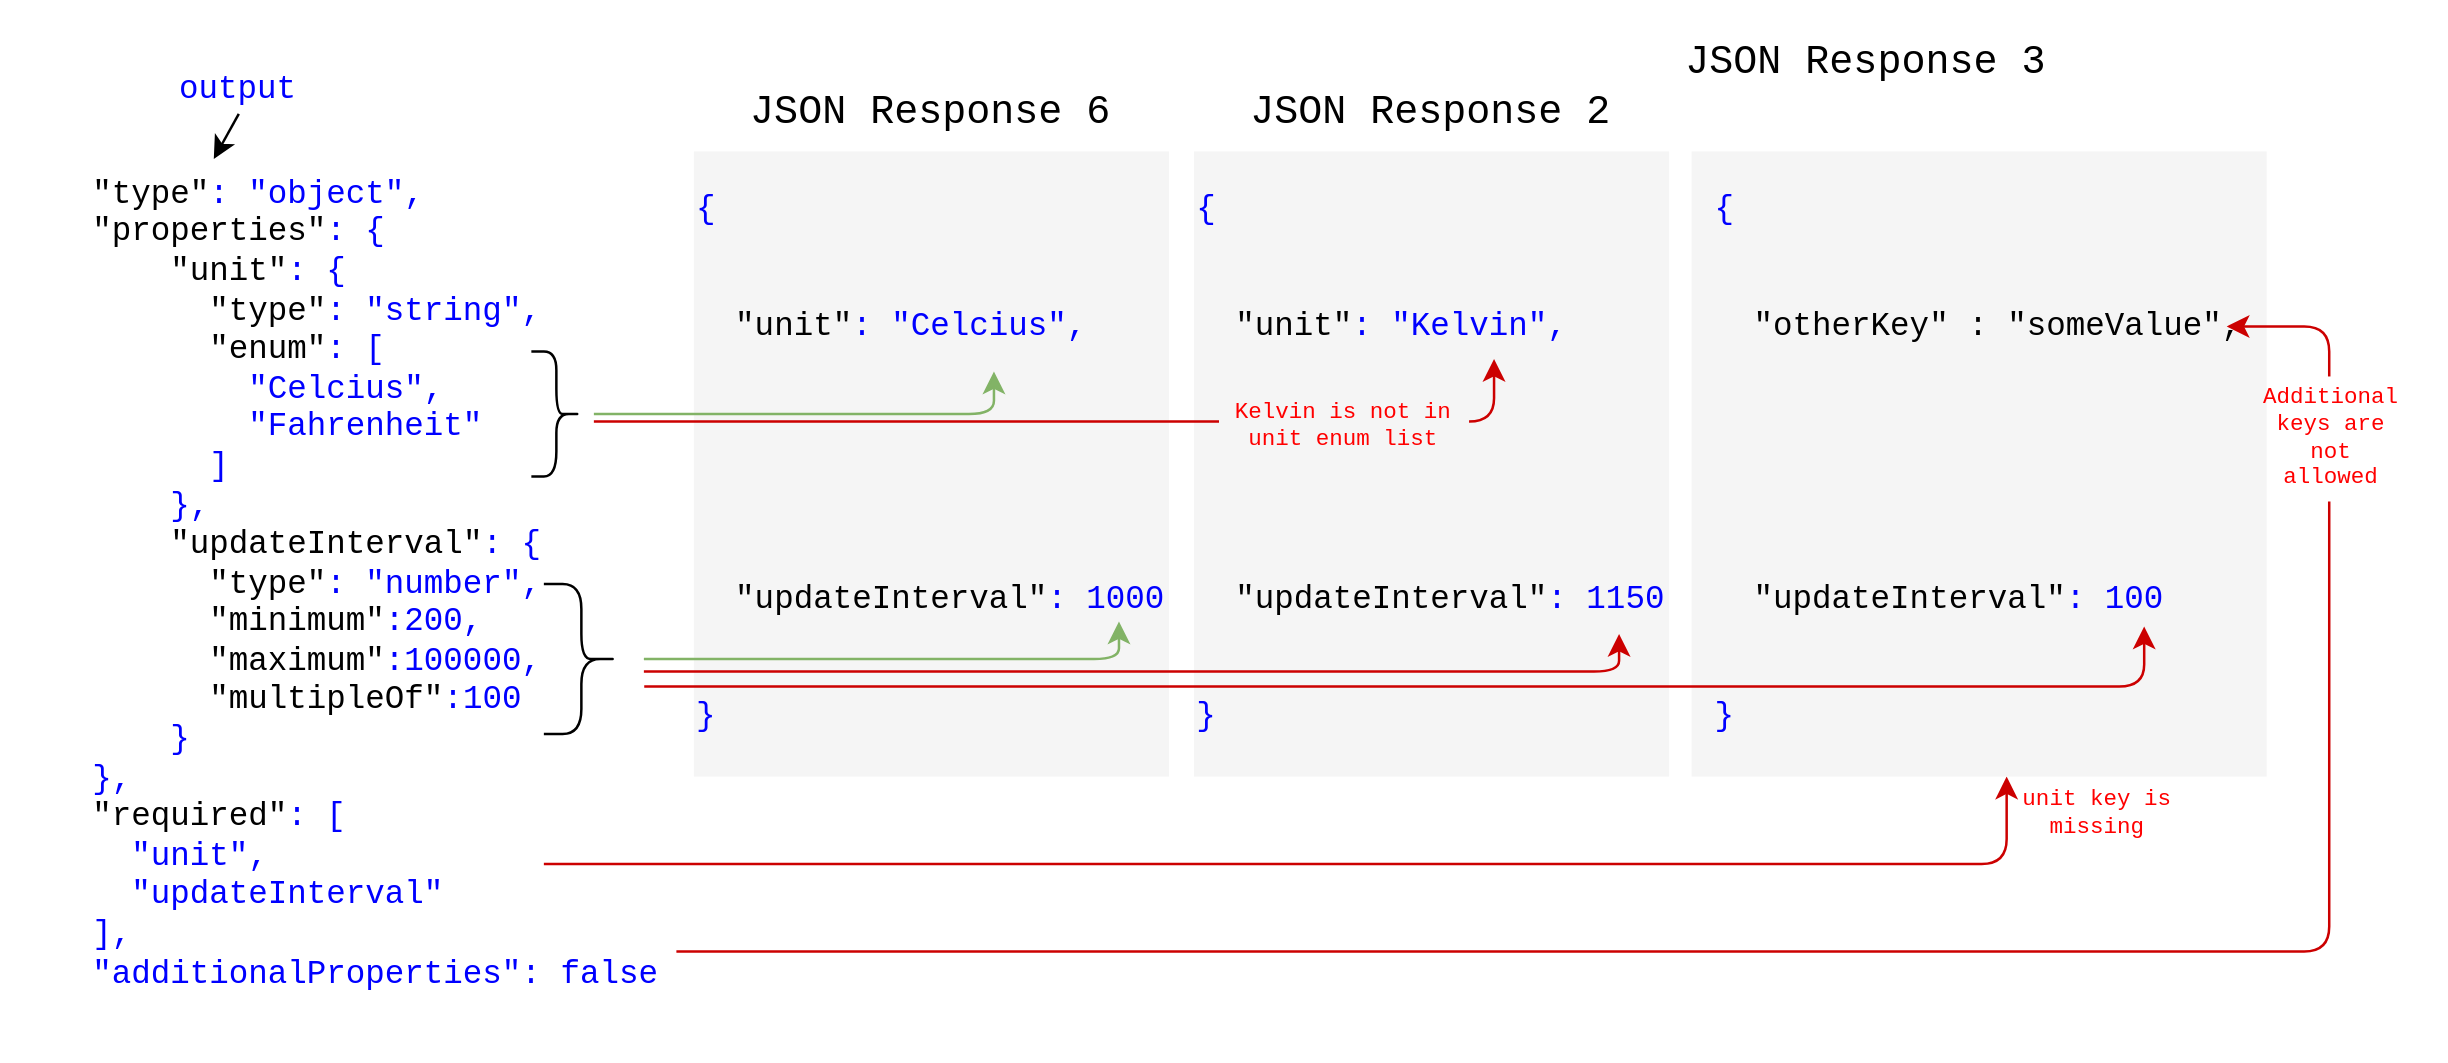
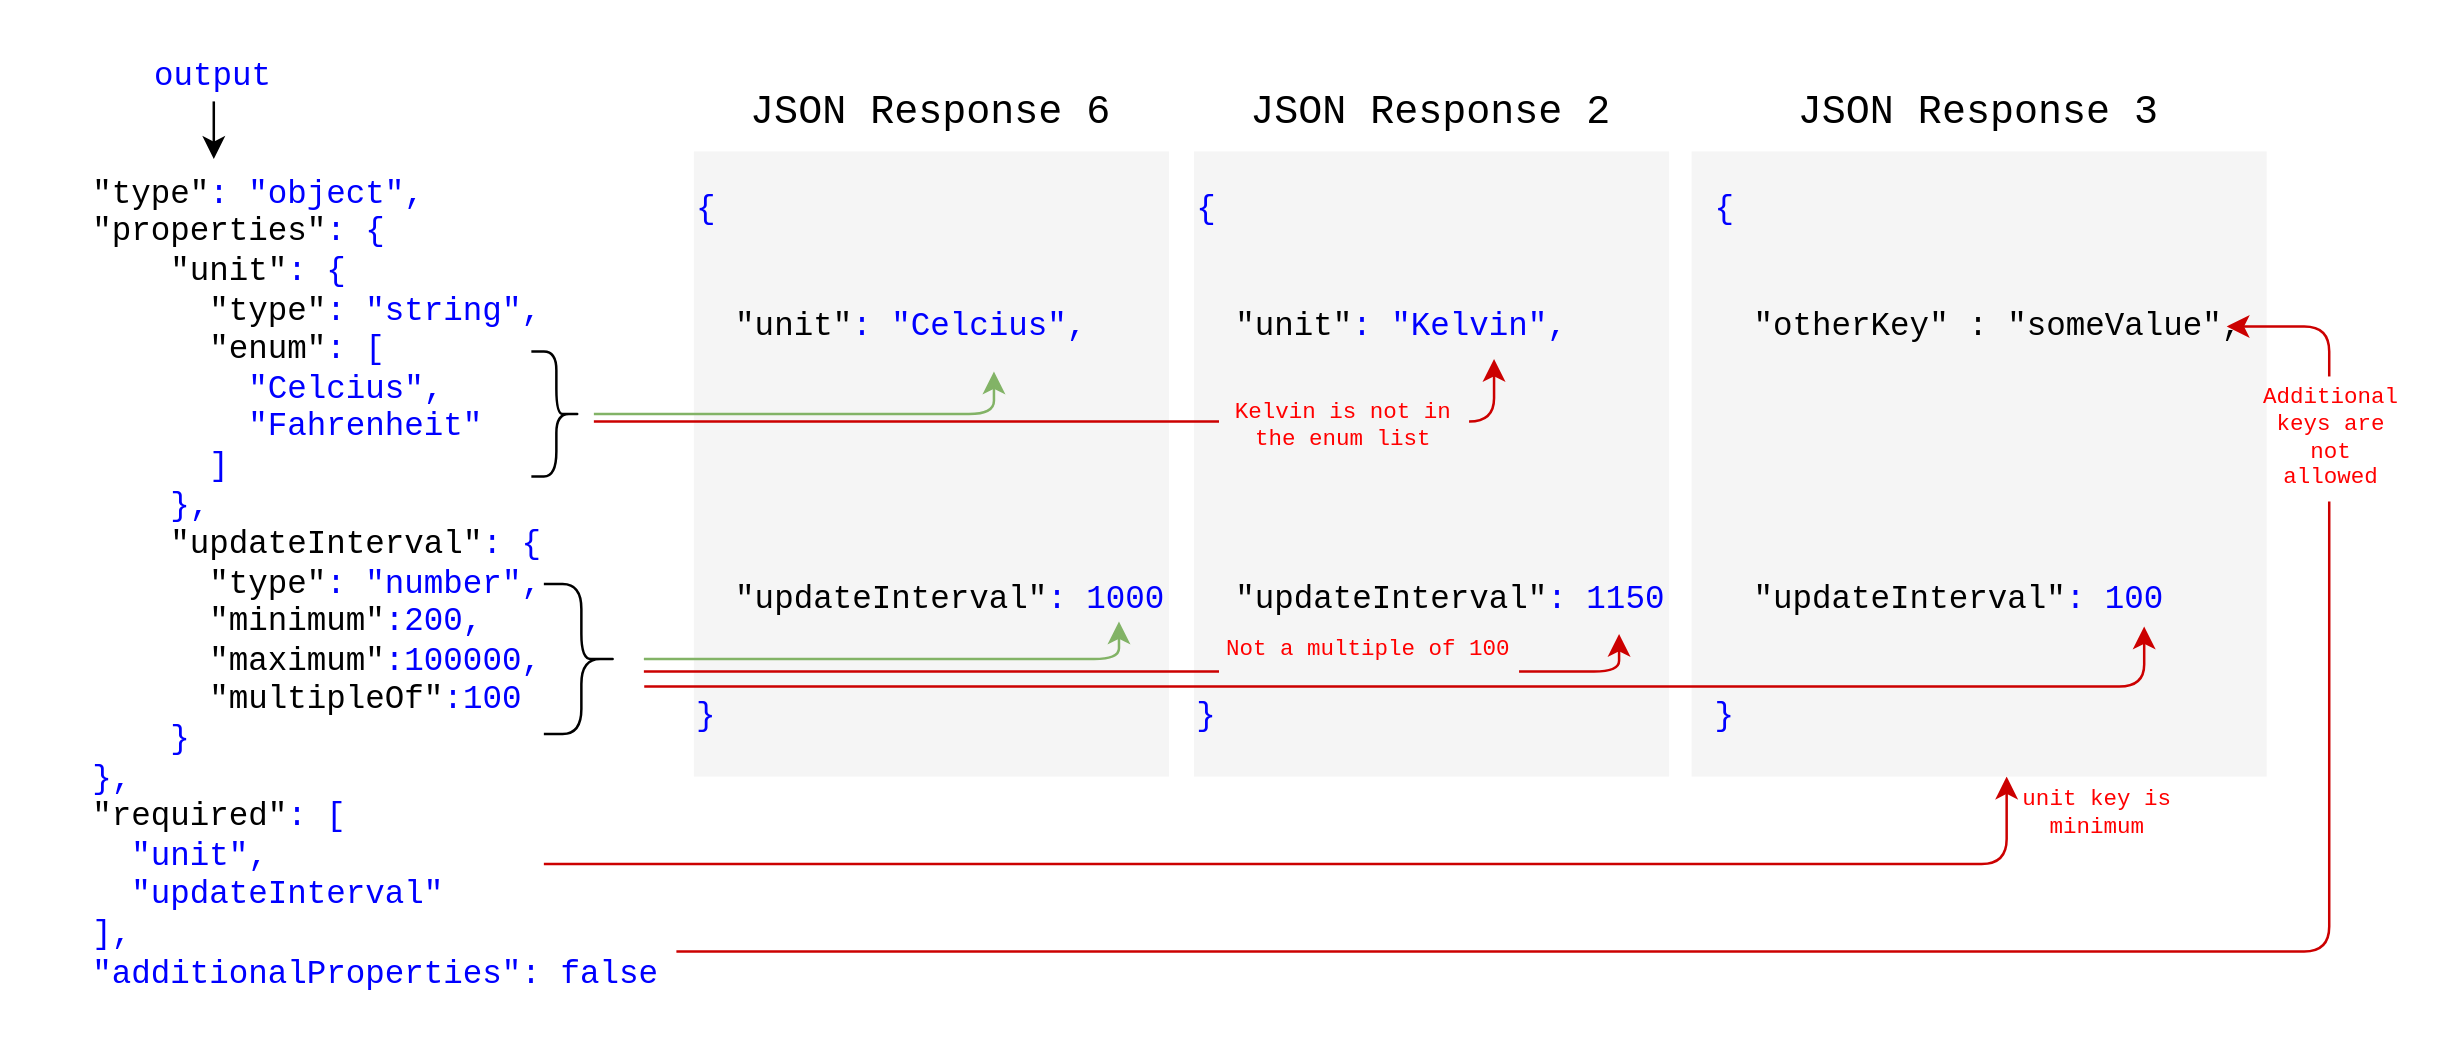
node "JSON Response 3": moved (1866, 64) -> (1979, 114)
node "output": moved (239, 89) -> (214, 76)
node "Kelvin is not in unit enum list": label "Kelvin is not in unit enum list" -> "Kelvin is not in the enum list"
node "Not a multiple of 100": added
node "unit key is missing": label "unit key is missing" -> "unit key is minimum"
